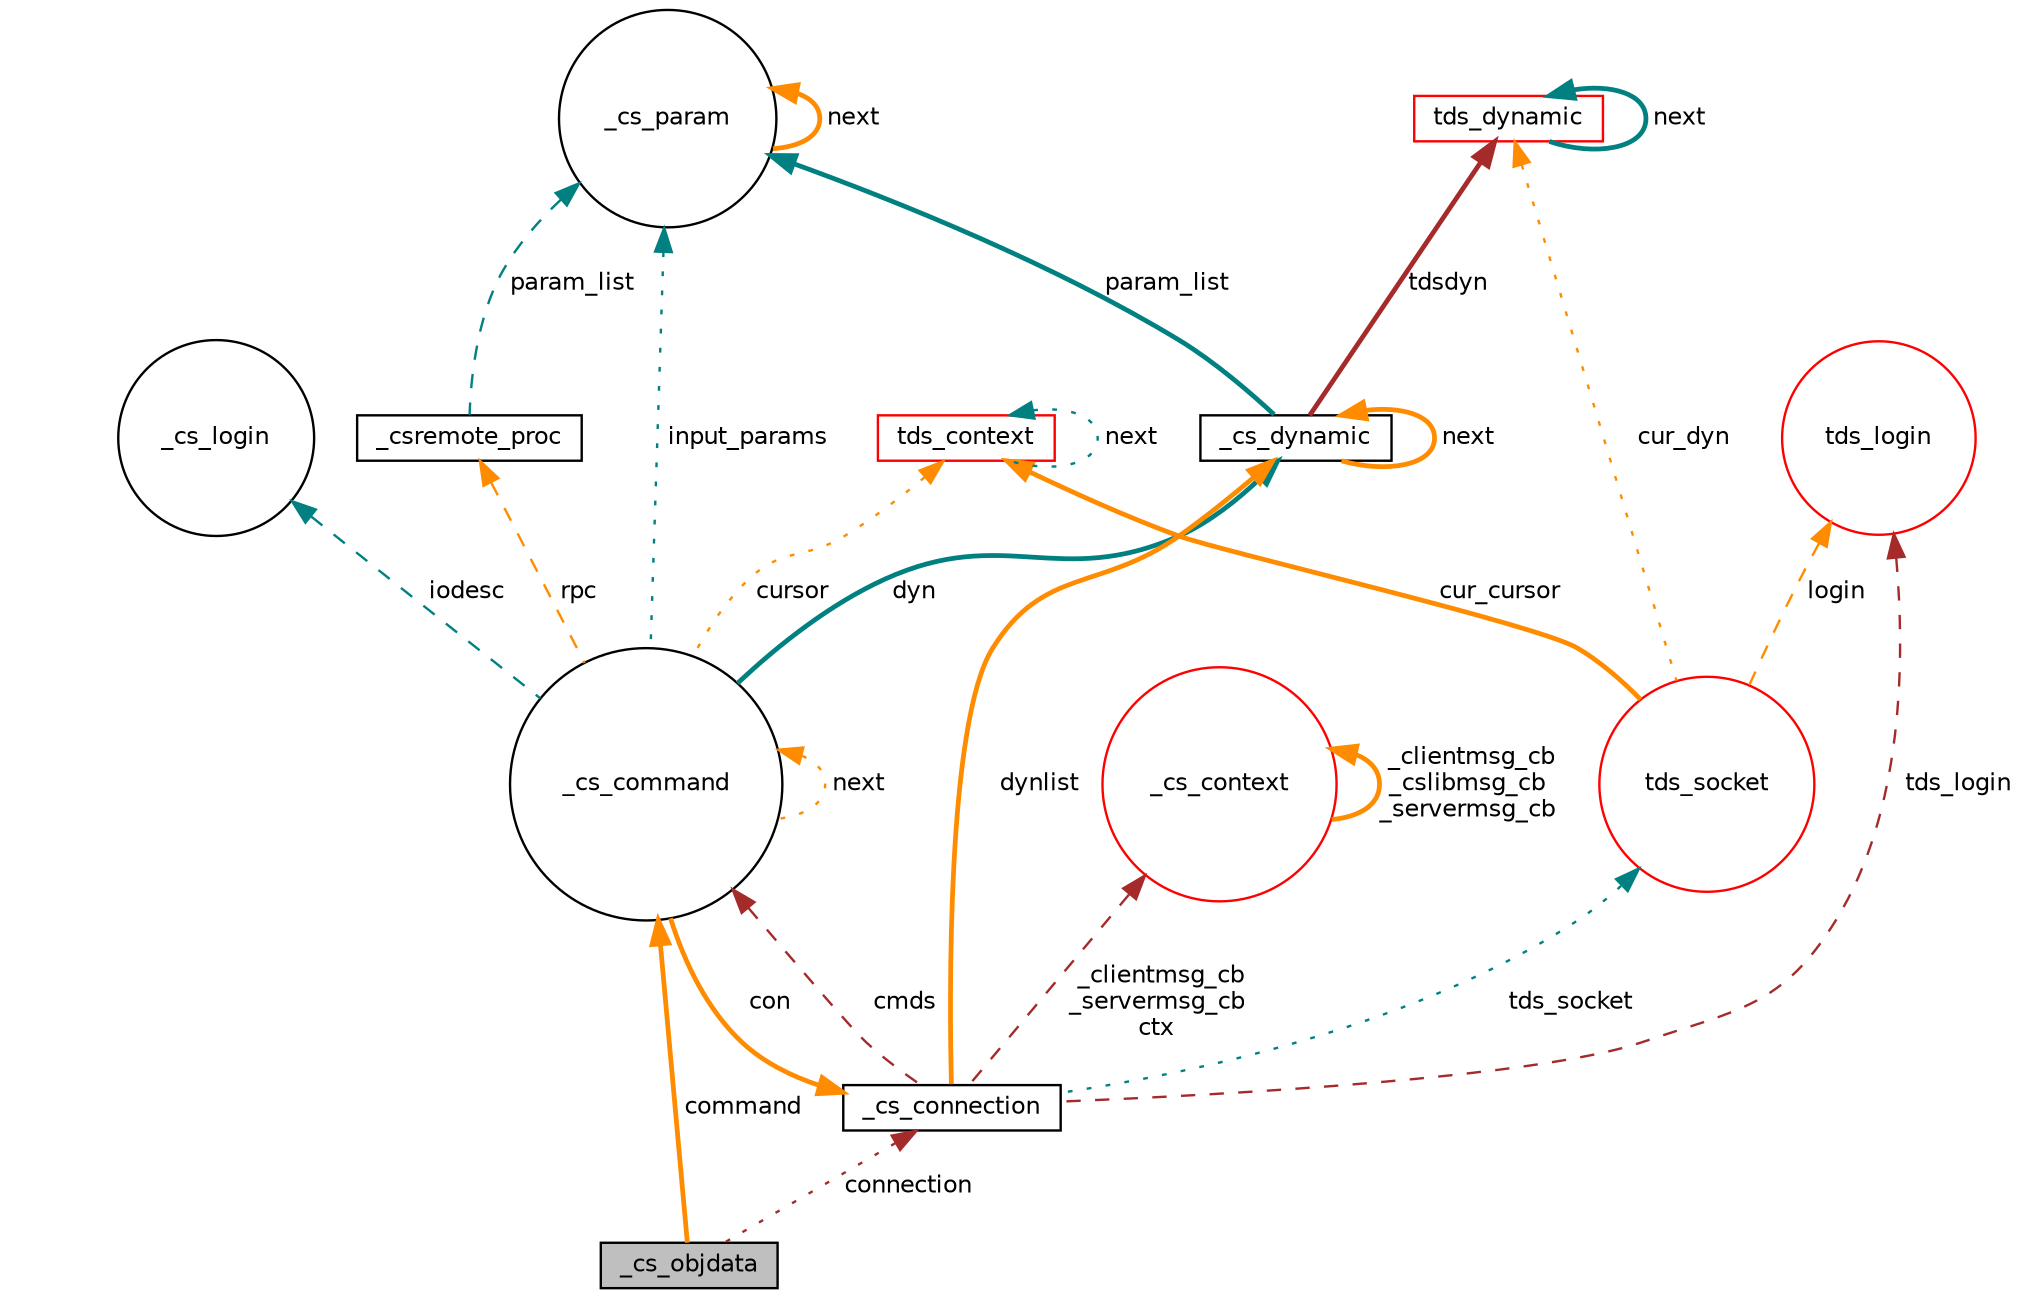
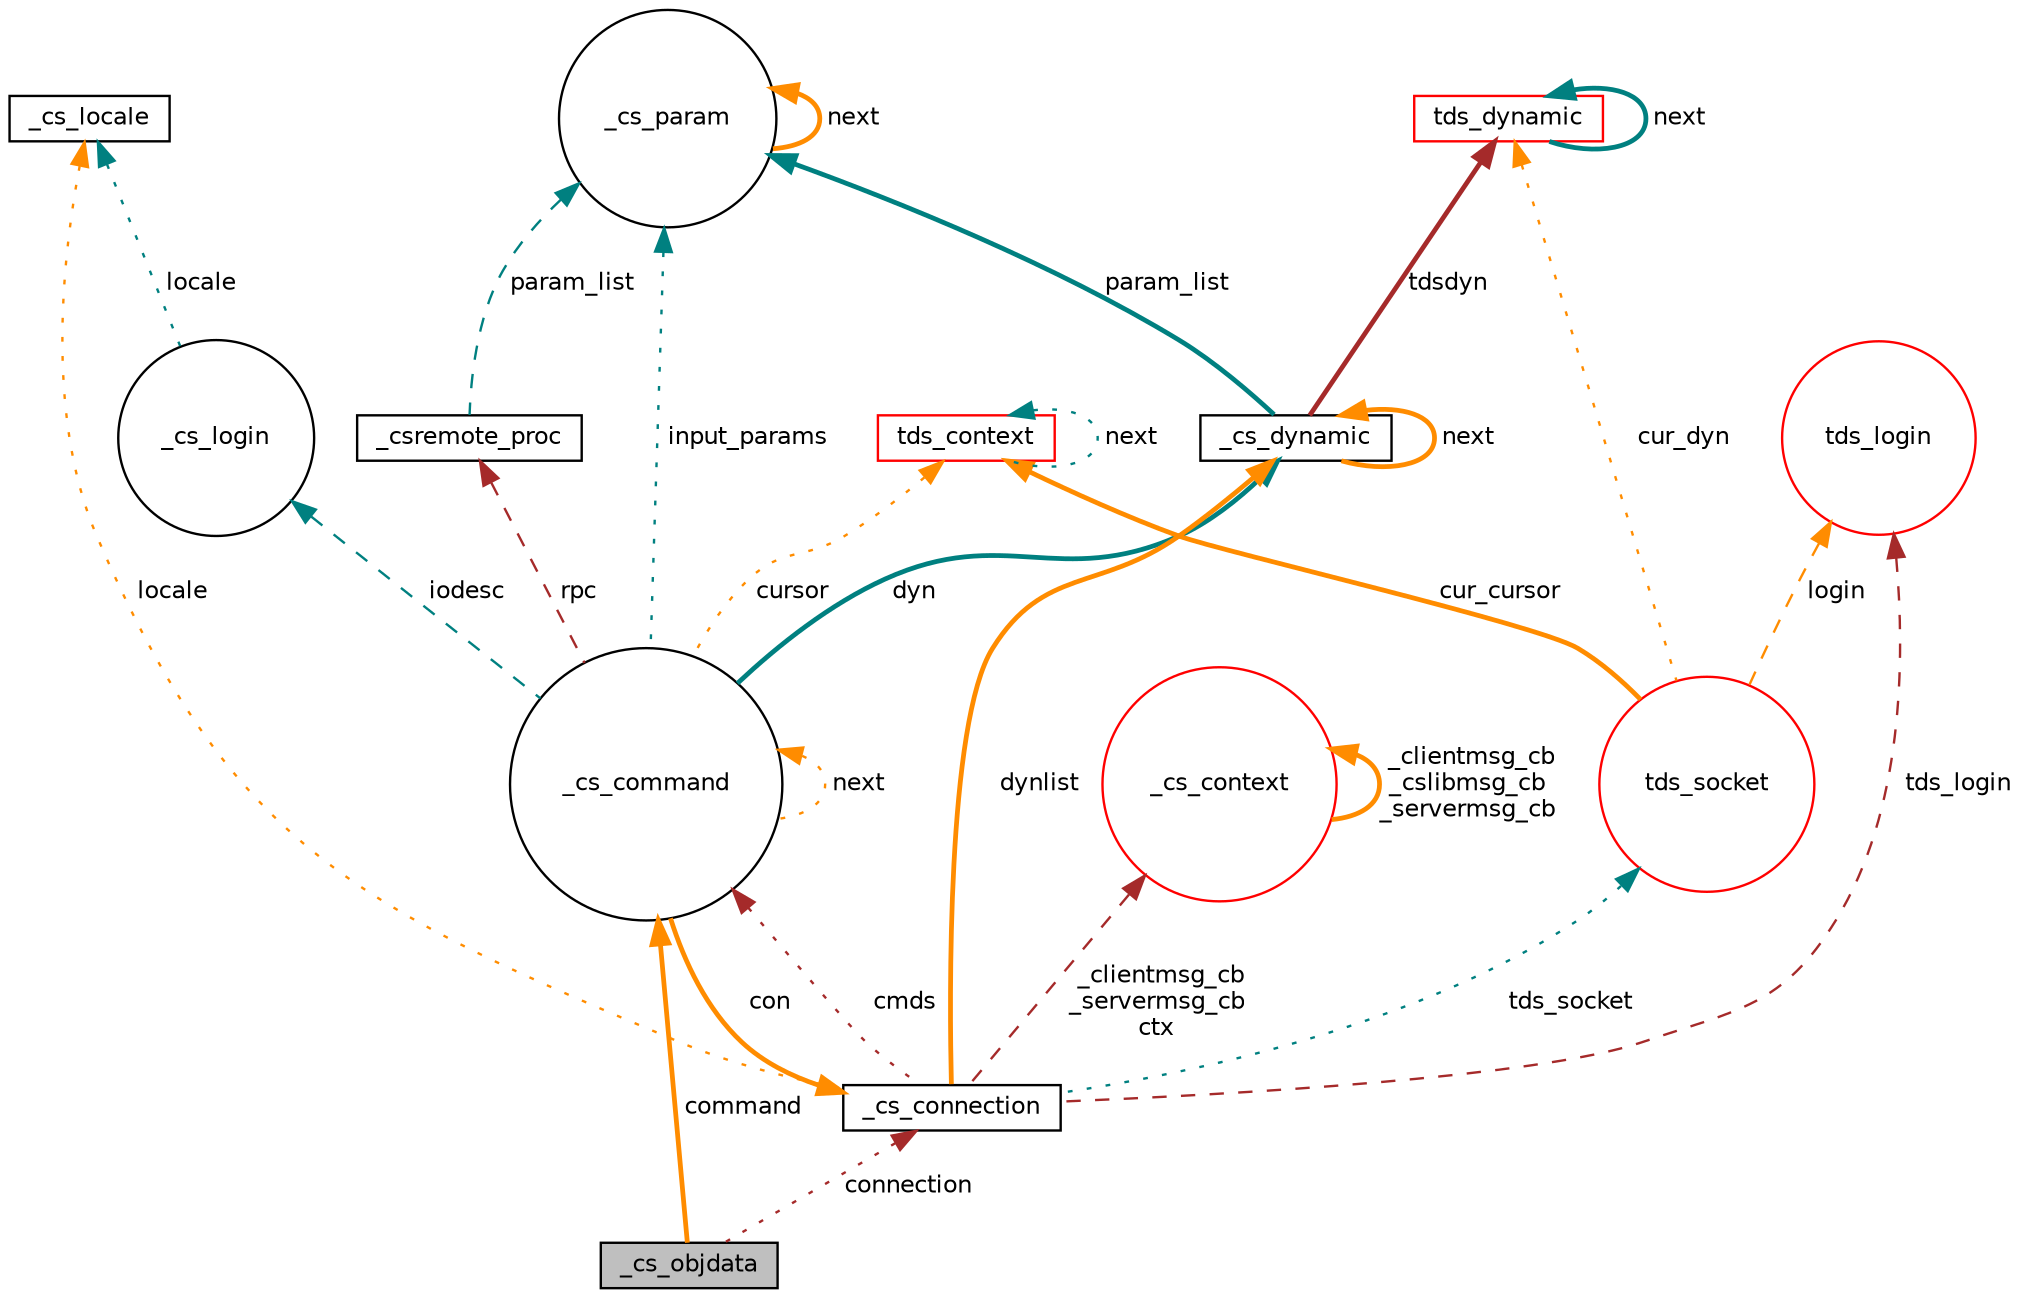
node "_cs_locale": added
edge "_cs_command" -> "_csremote_proc": color darkorange -> brown
edge "_cs_connection" -> "_cs_command": style dashed -> dotted
